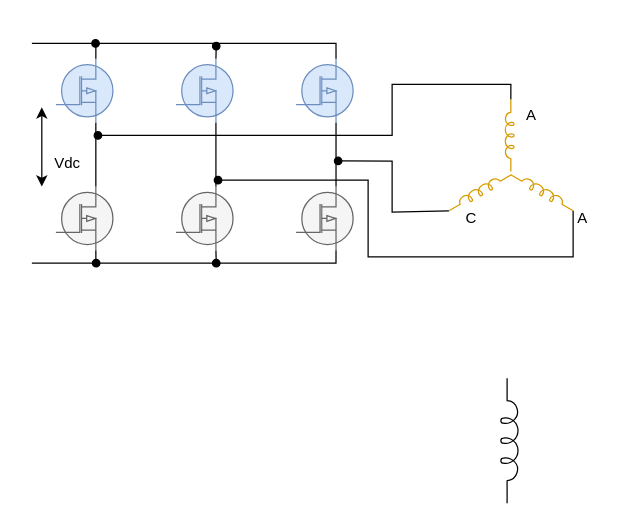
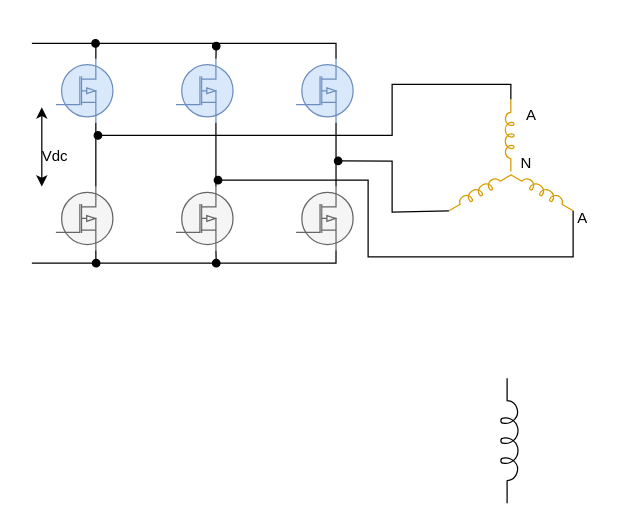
node "Vdc": moved (67, 163) -> (54, 157)
node "N": added
node "C": removed
